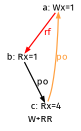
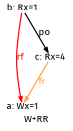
edge "a: Wx=1" -> "b: Rx=1": reversed
edge "c: Rx=4" -> "a: Wx=1": label "po" -> "fr"
